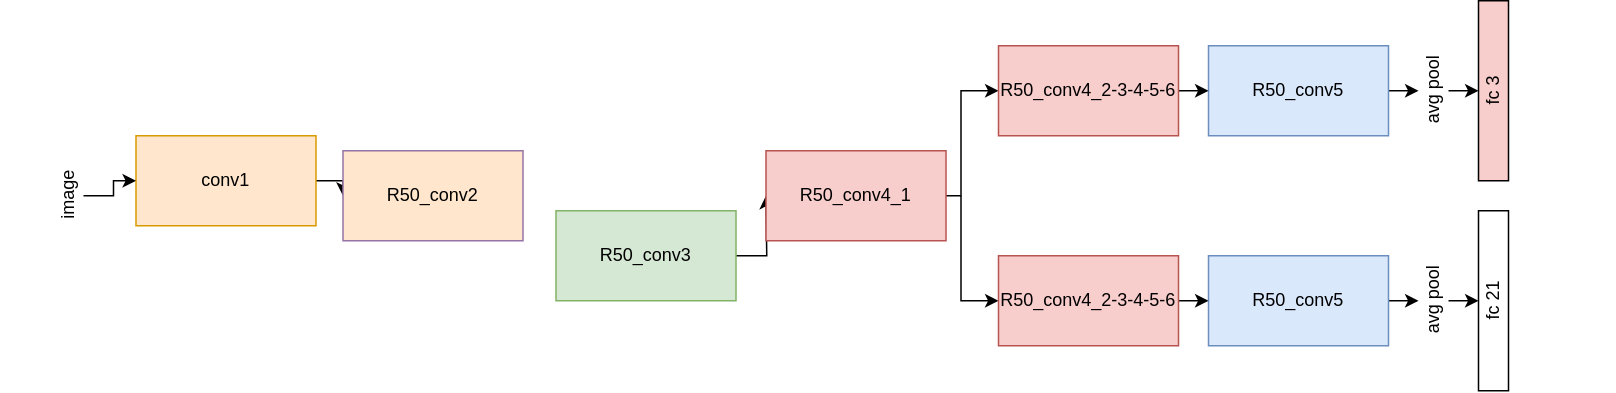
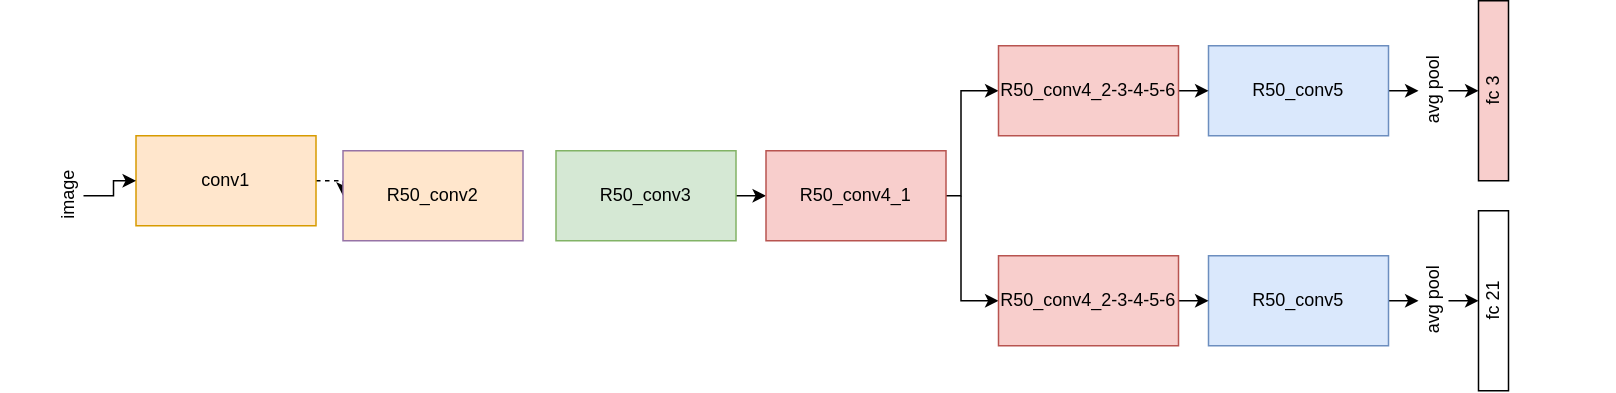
edge "conv1" -> "R50_conv2": style solid -> dashed
node "R50_conv3": moved (646, 256) -> (646, 196)
